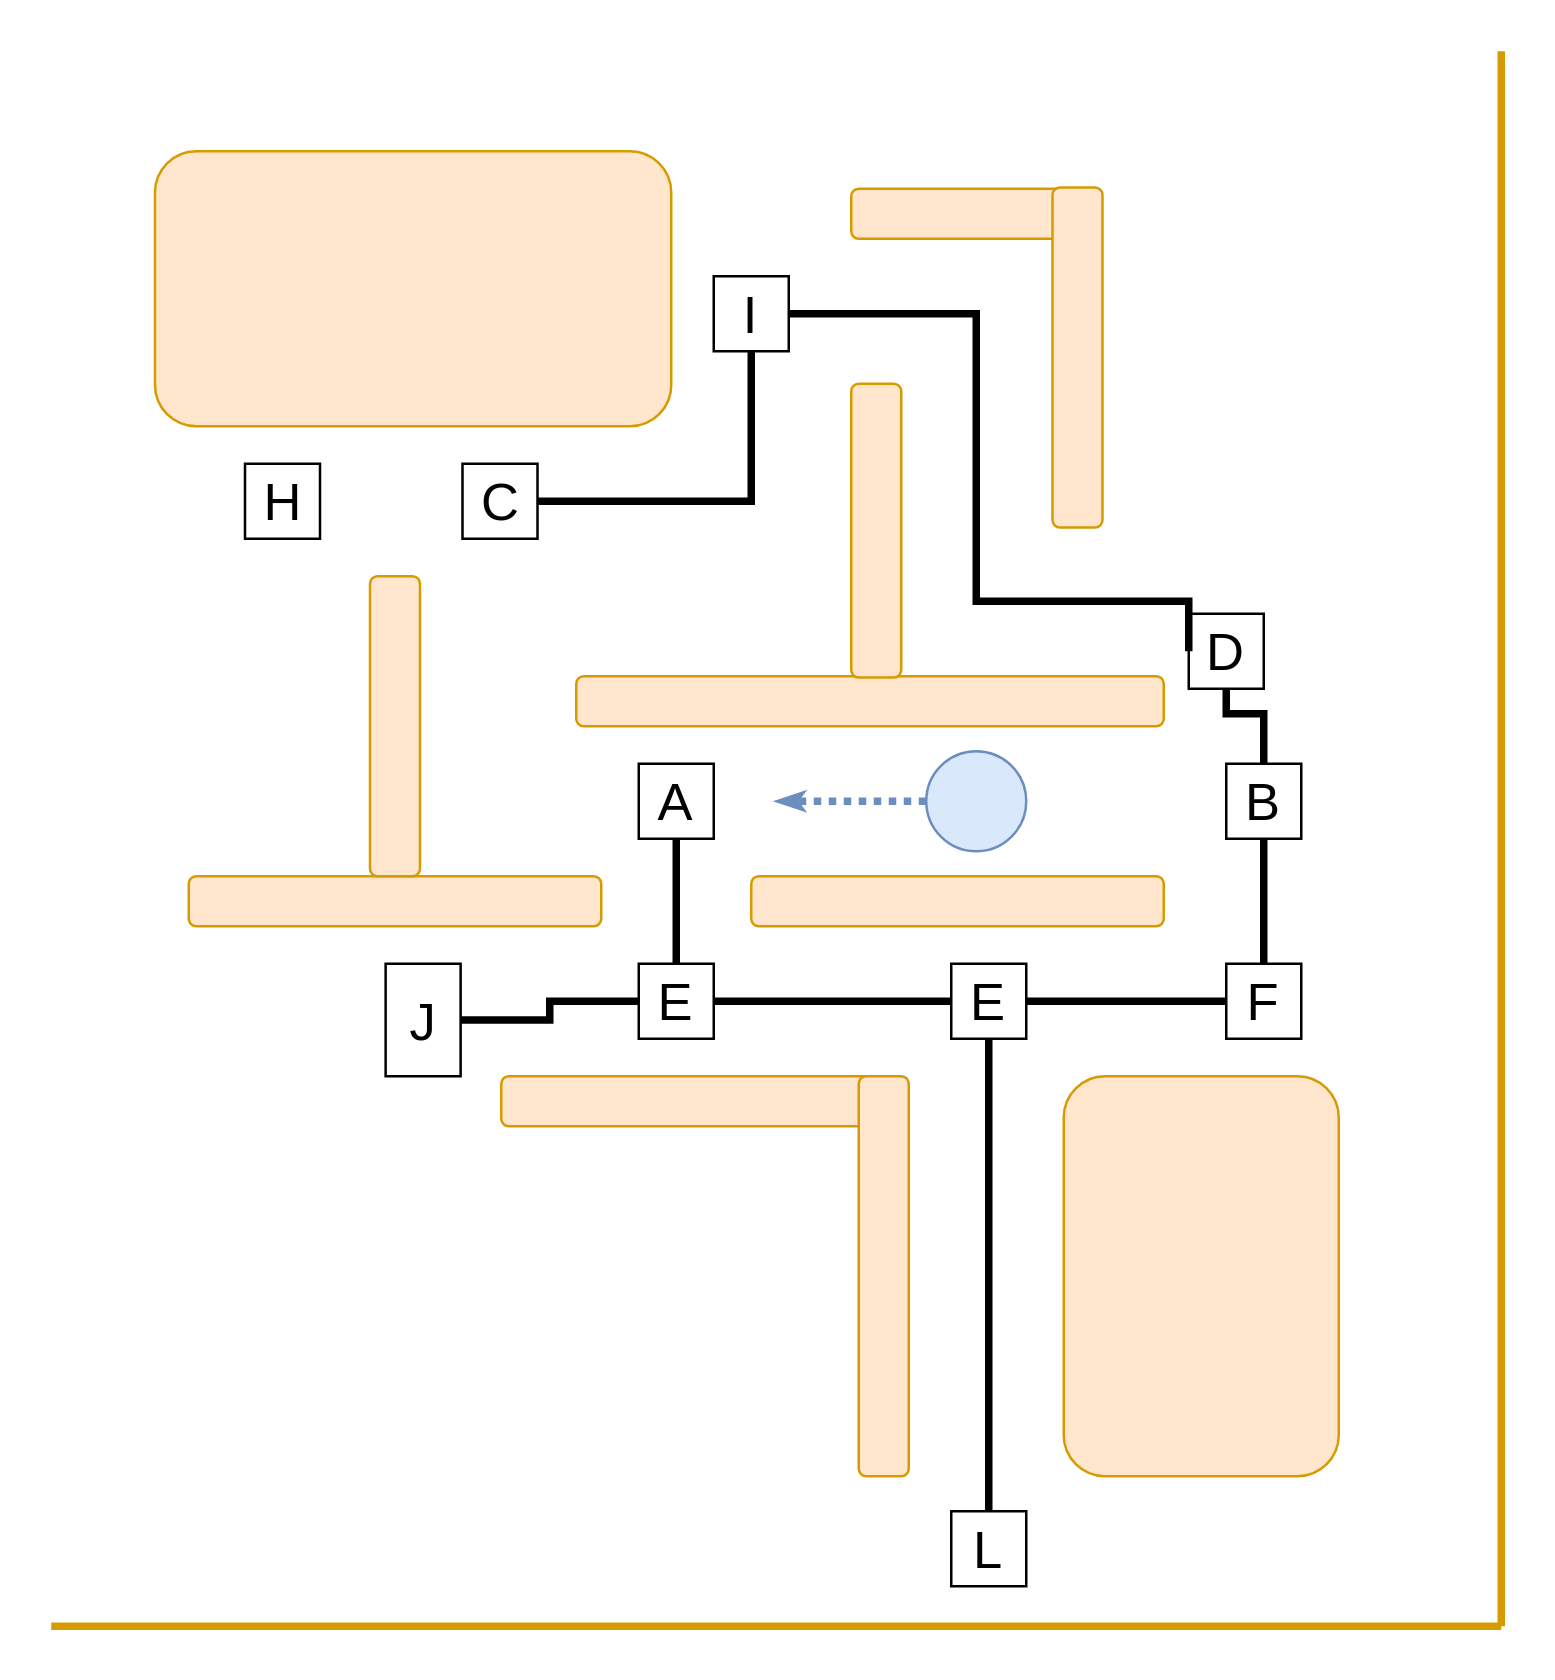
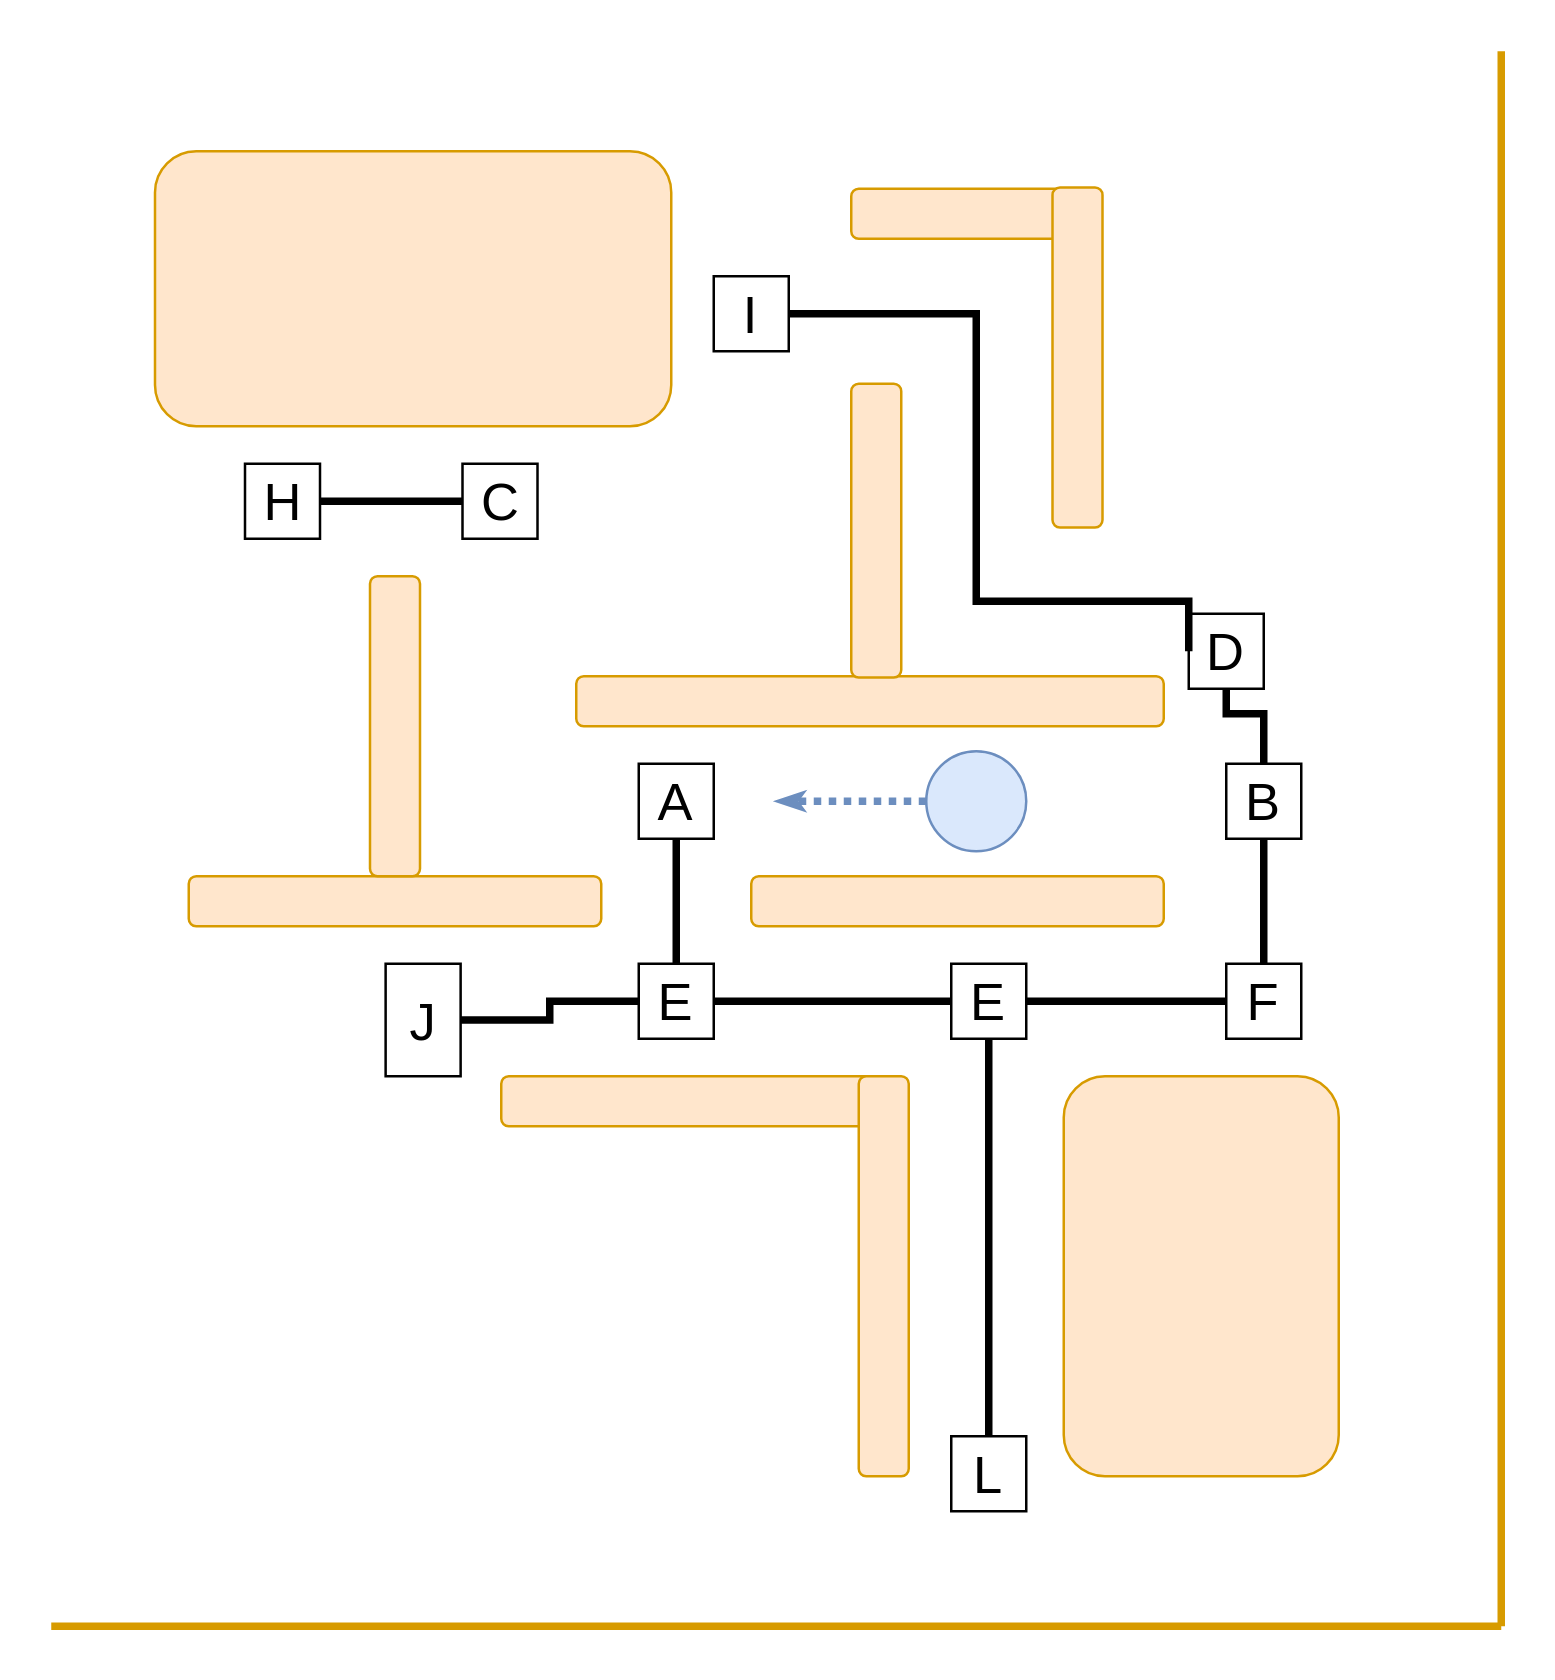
edge "H" -- "C": added
edge "I" -- "C": removed
node "L": moved (989, 1549) -> (989, 1474)
